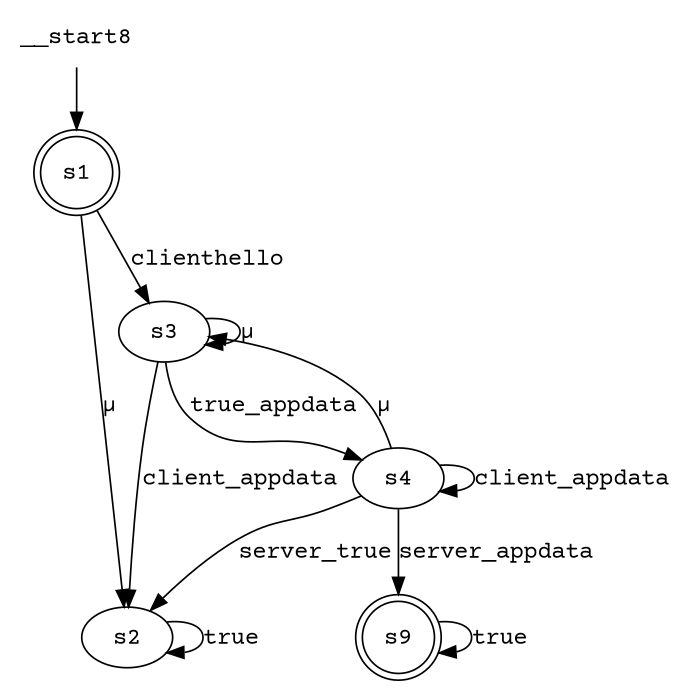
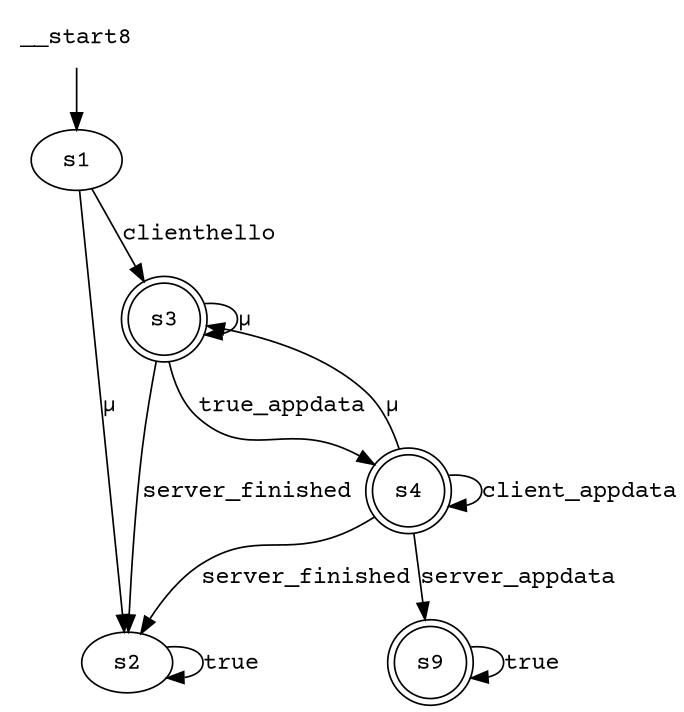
node "s1": shape doublecircle -> ellipse
node "s3": shape ellipse -> doublecircle
edge "s3" -> "s2": label "client_appdata" -> "server_finished"
node "s4": shape ellipse -> doublecircle
edge "s4" -> "s2": label "server_true" -> "server_finished"
